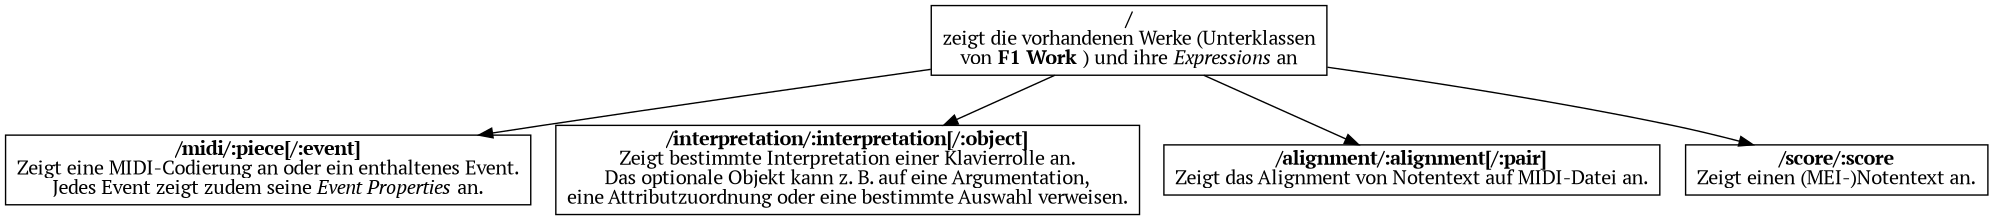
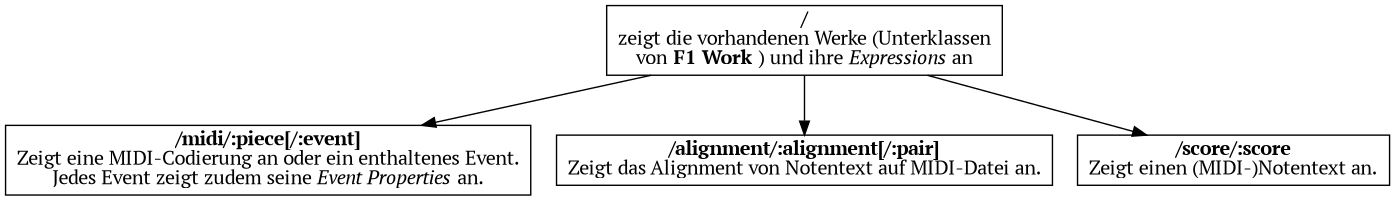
node "/interpretation/:interpretation[/:object]": removed
node "/score/:score": text "Zeigt einen (MEI-)Notentext an." -> "Zeigt einen (MIDI-)Notentext an."
